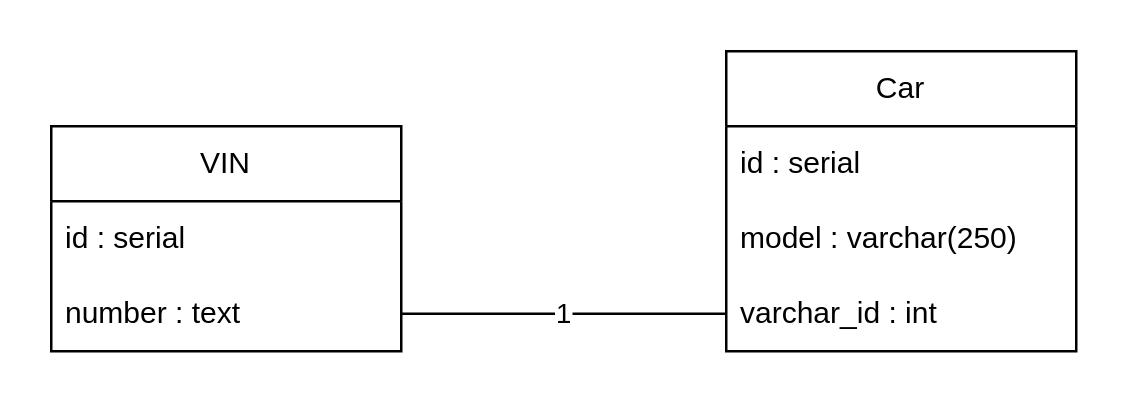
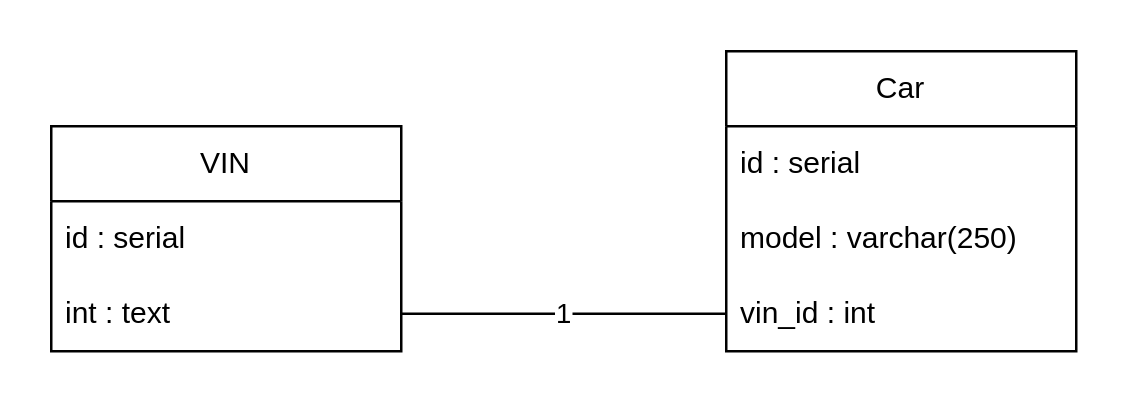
node "number : text": label "number : text" -> "int : text"
node "varchar_id : int": label "varchar_id : int" -> "vin_id : int"
